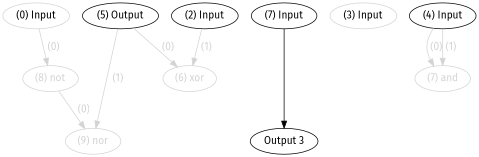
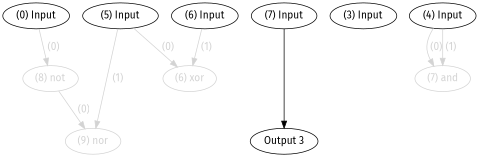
node "(0) Input": color lightgrey -> black
node "(5) Output": label "(5) Output" -> "(5) Input"
node "(2) Input": label "(2) Input" -> "(6) Input"
node "(3) Input": color lightgrey -> black
